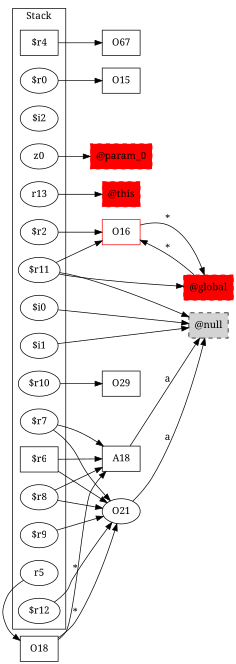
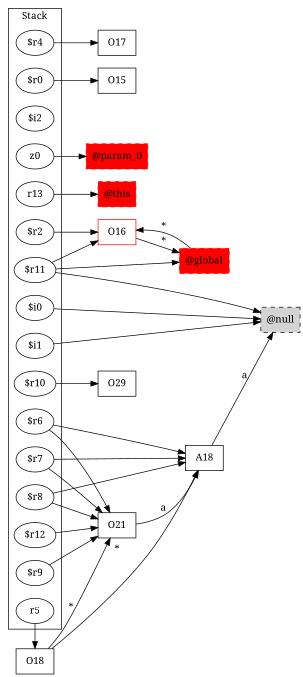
node "$r4": shape box -> ellipse
node "O67": label "O67" -> "O17"
edge "O21" -> "@null": now "O21" -> "A18"
node "$r6": shape box -> ellipse
node "O21": shape ellipse -> box
